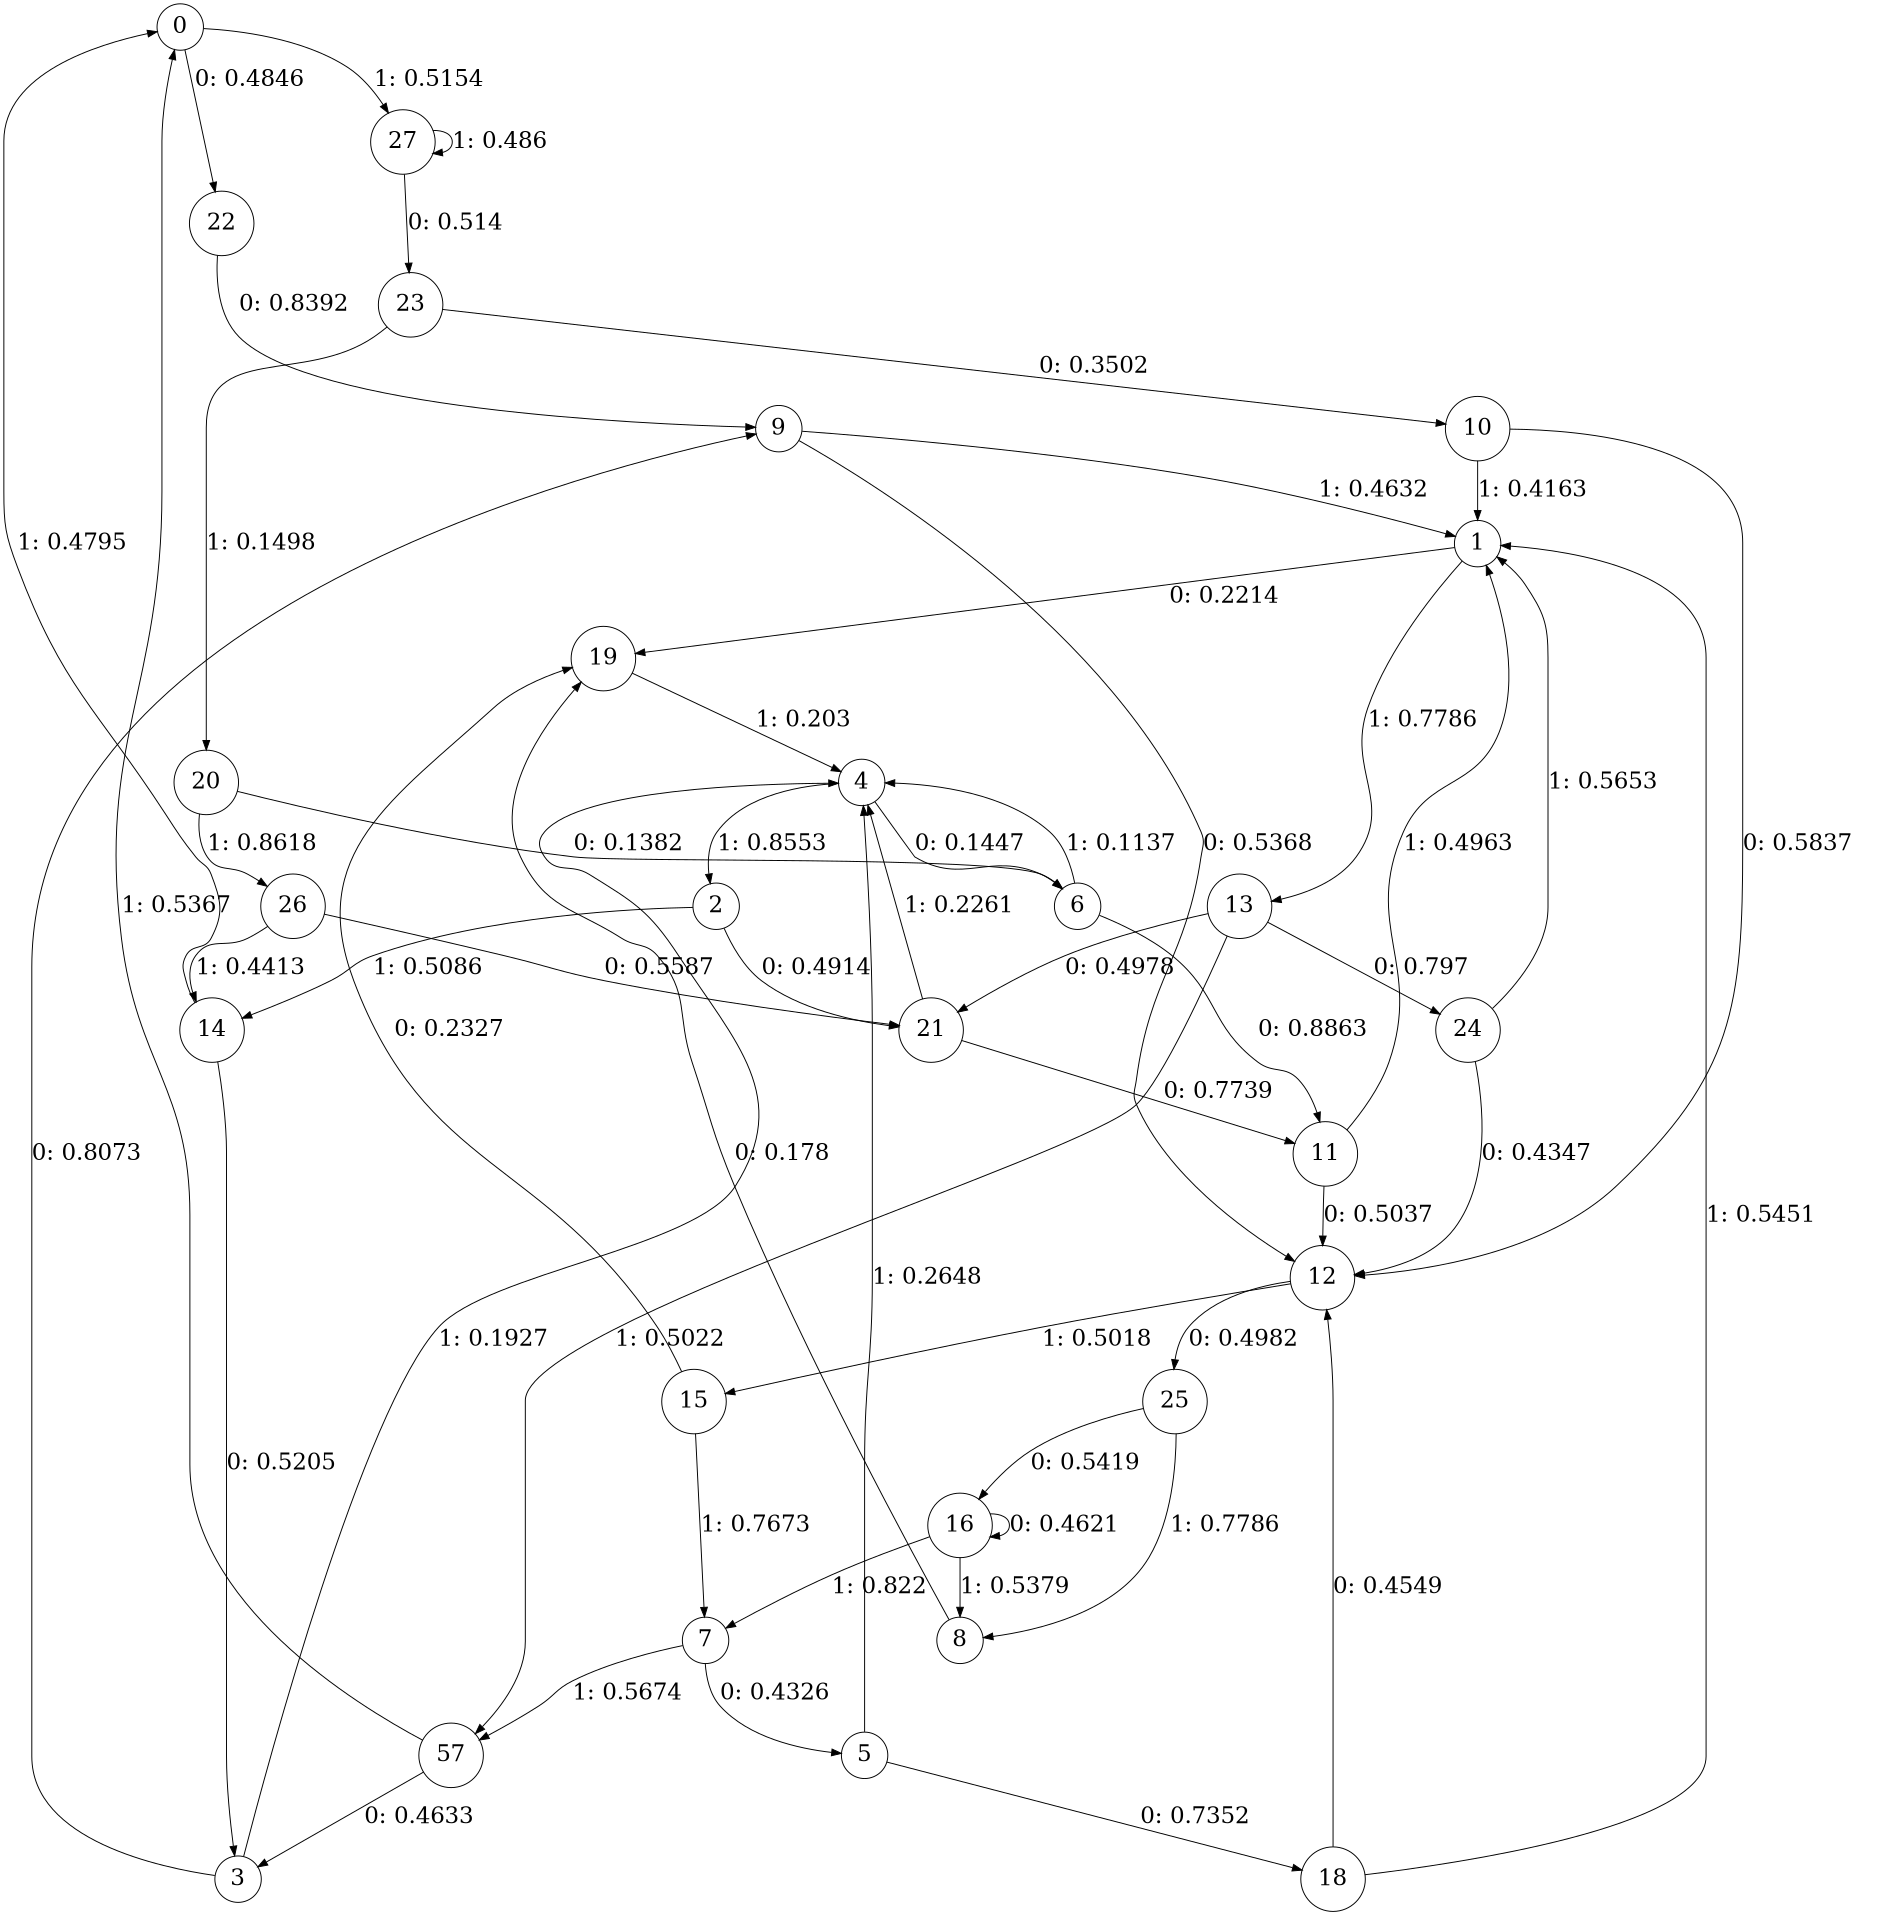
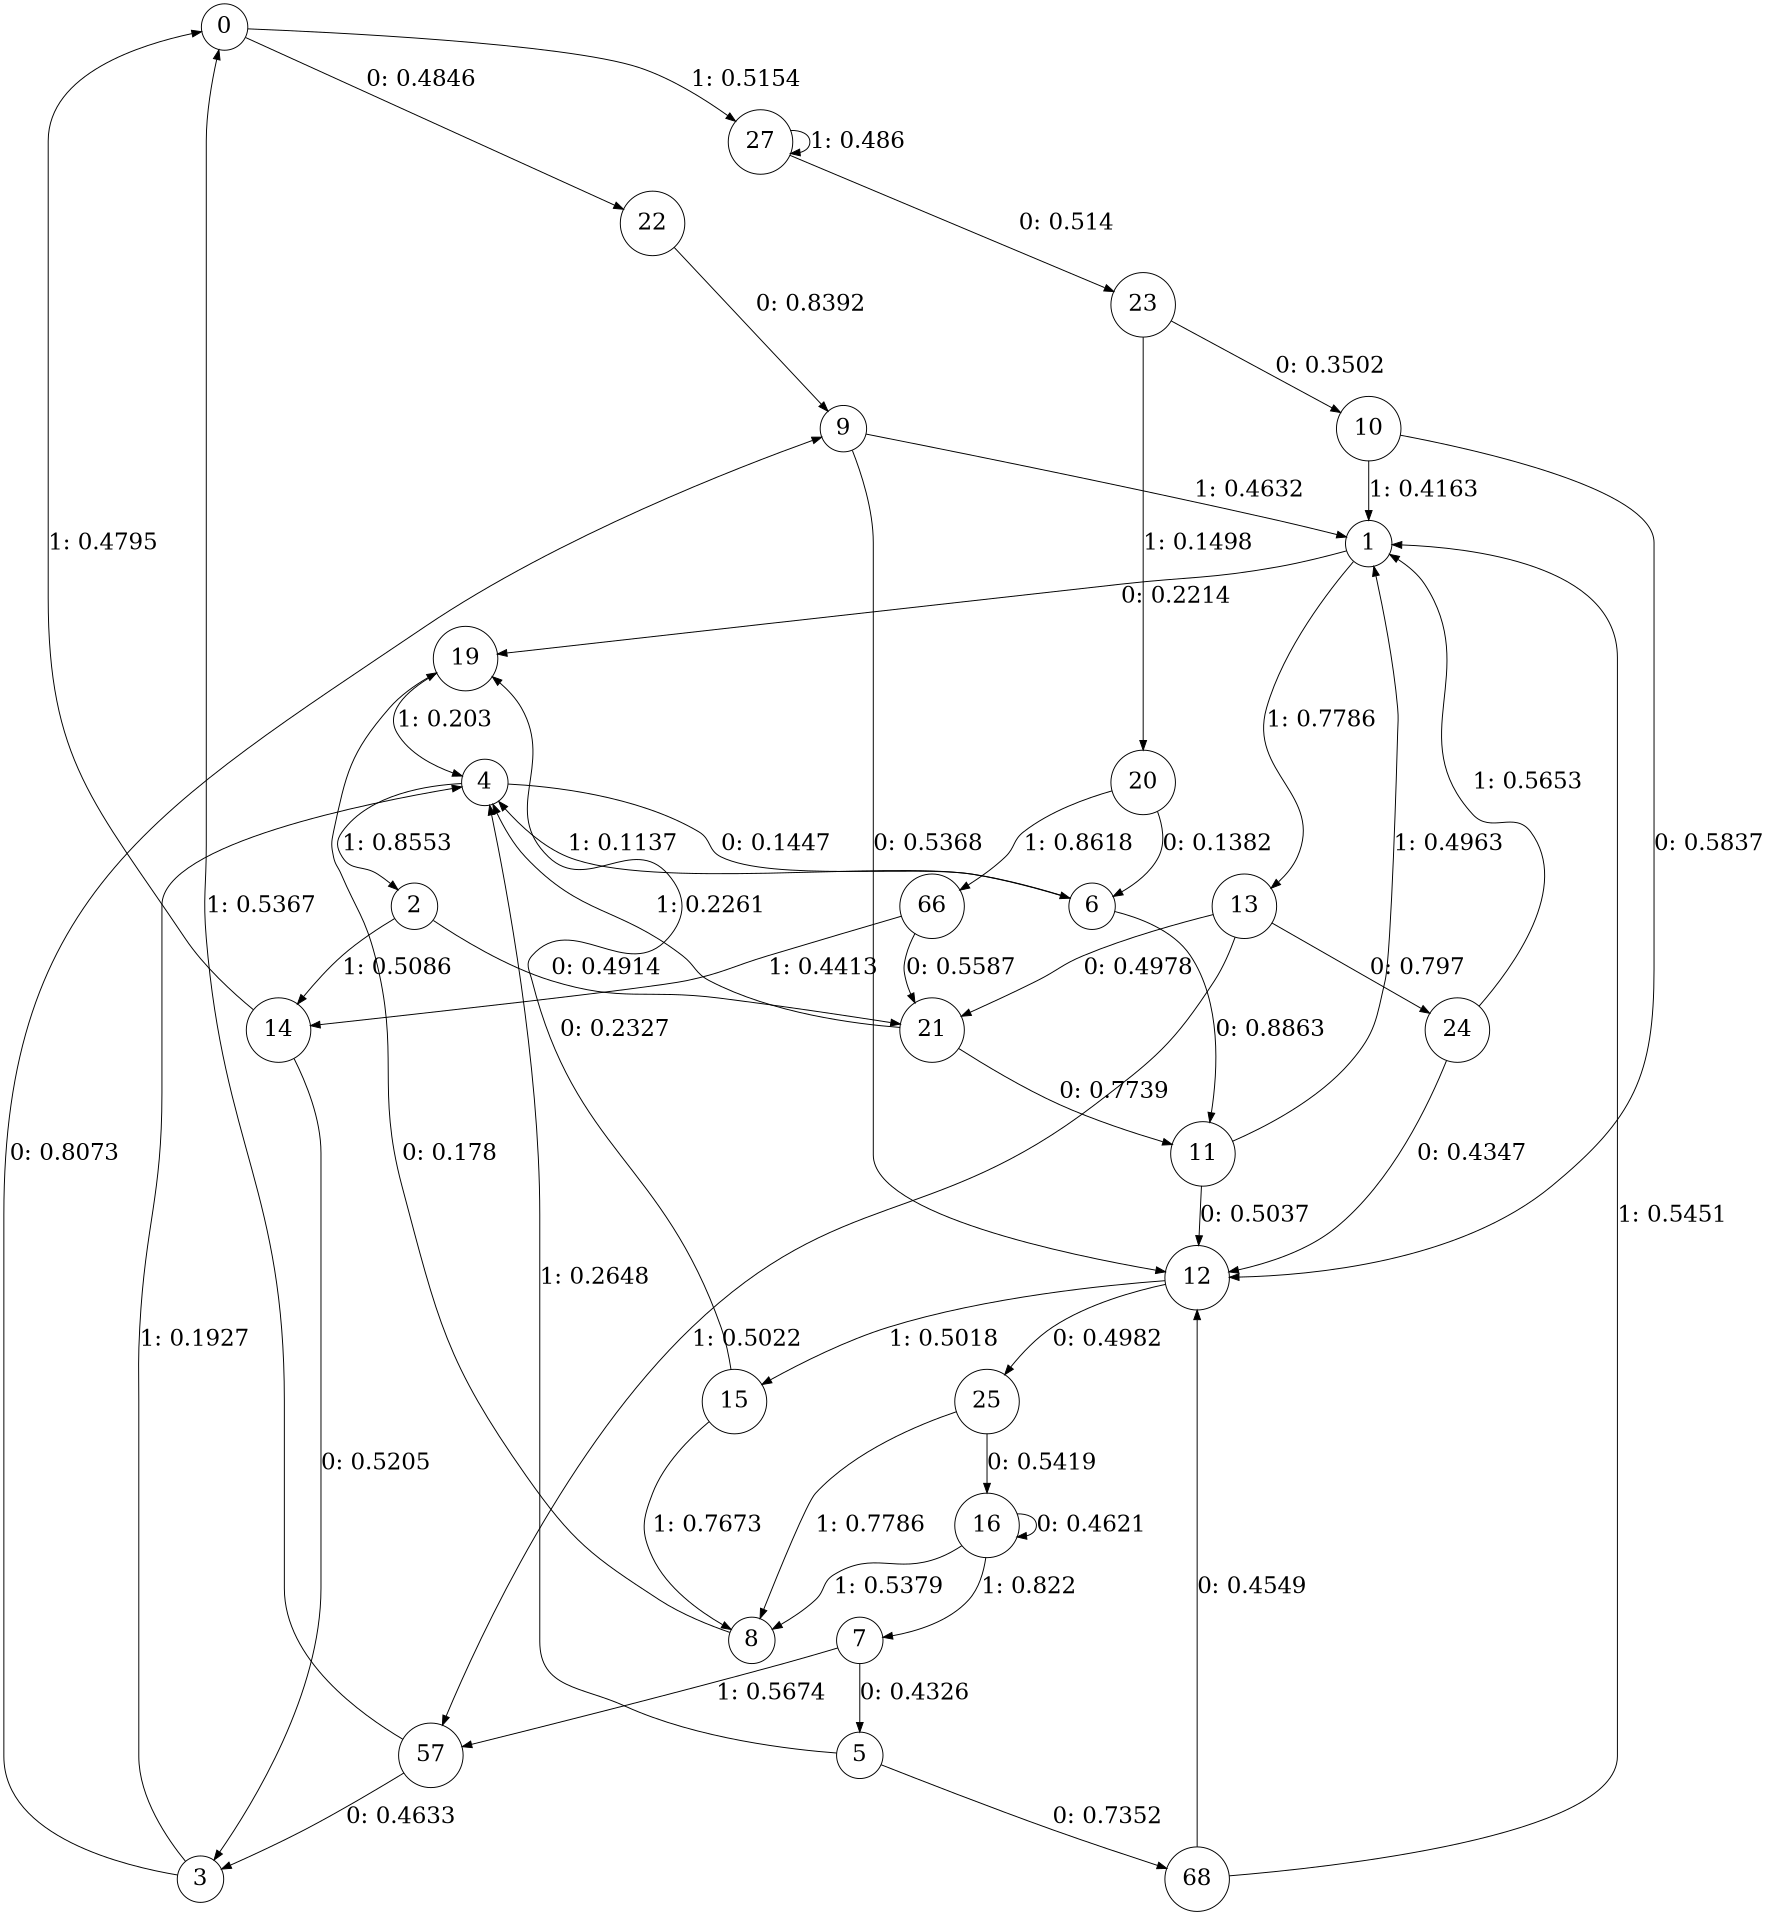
node "26": label "26" -> "66"
edge "15" -> "7": now "15" -> "8"
node "18": label "18" -> "68"
